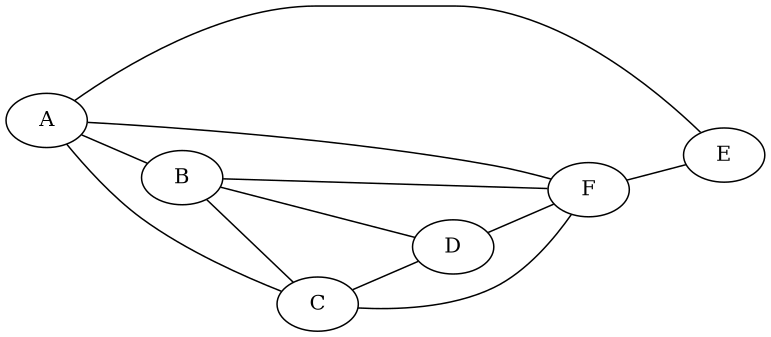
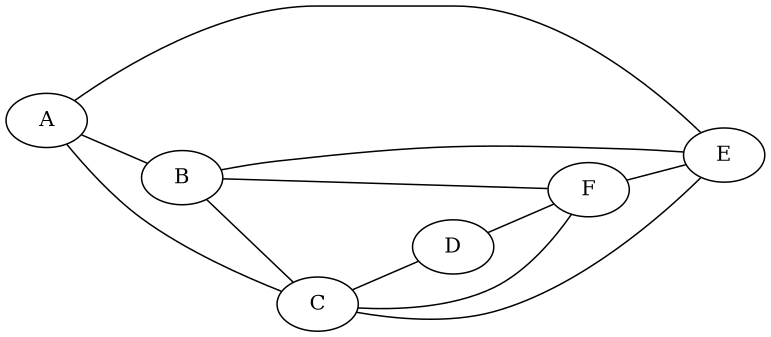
edge "A" -- "F": removed
edge "B" -- "D": now "B" -- "E"
edge "E" -- "C": added
